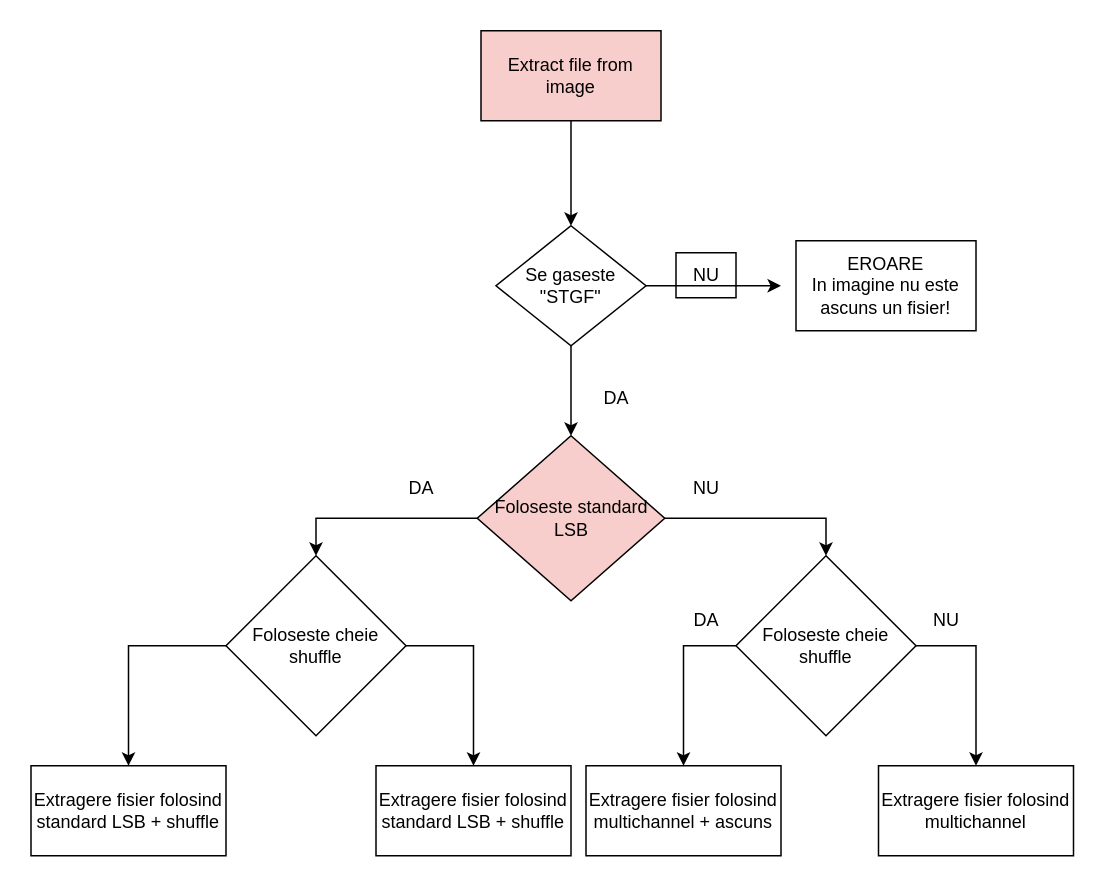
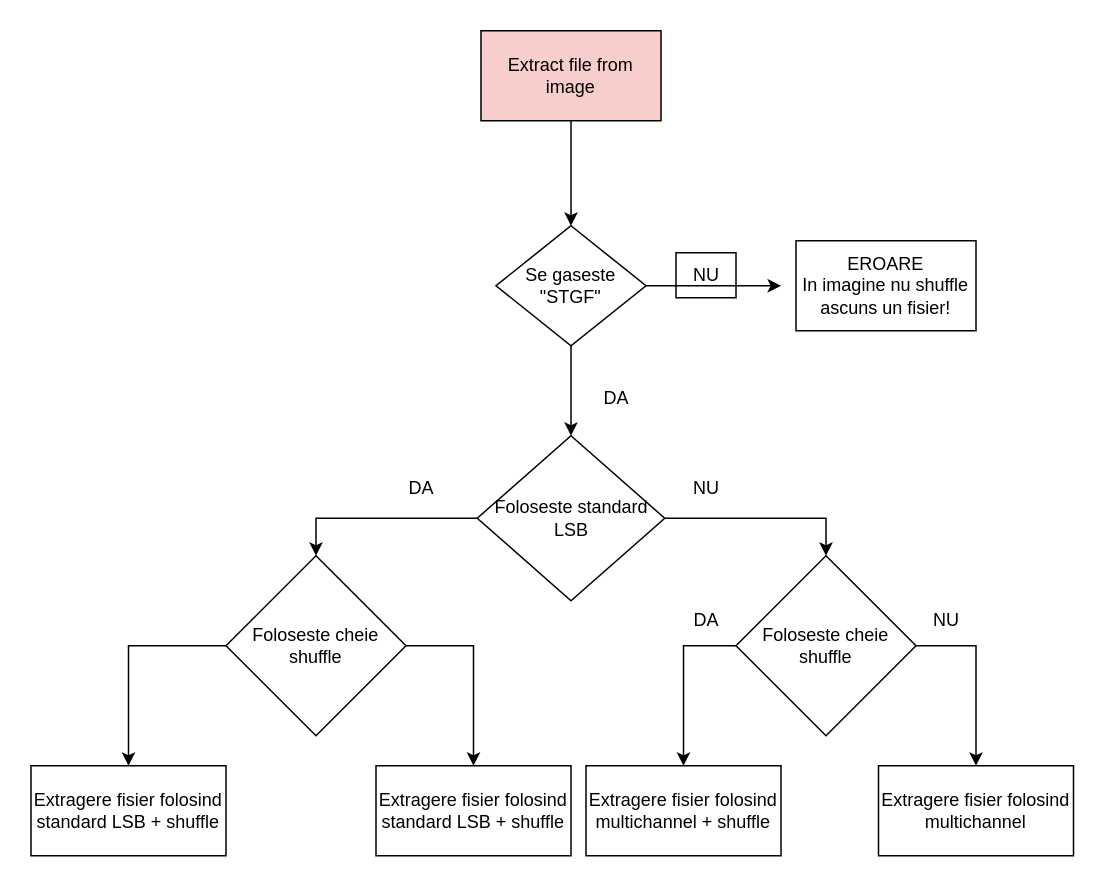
node "EROARE In imagine nu este ascuns un fisier!": label "EROARE In imagine nu este ascuns un fisier!" -> "EROARE In imagine nu shuffle ascuns un fisier!"
node "Foloseste standard LSB": fillcolor #f8cecc -> #ffffff
node "Extragere fisier folosind multichannel + ascuns": label "Extragere fisier folosind multichannel + ascuns" -> "Extragere fisier folosind multichannel + shuffle"
